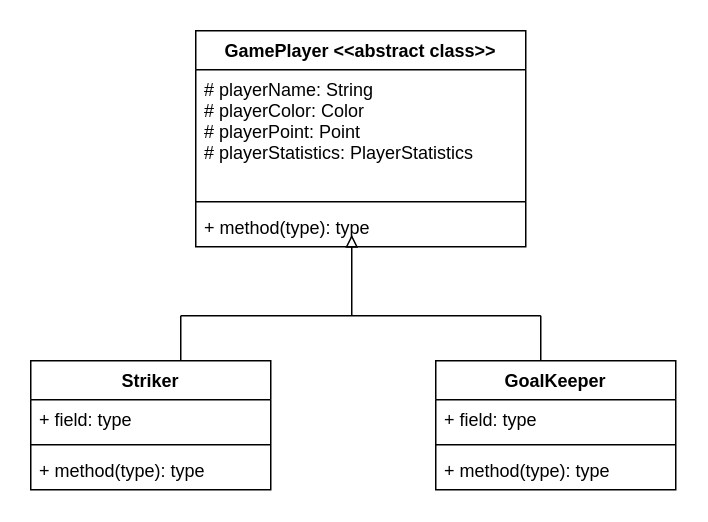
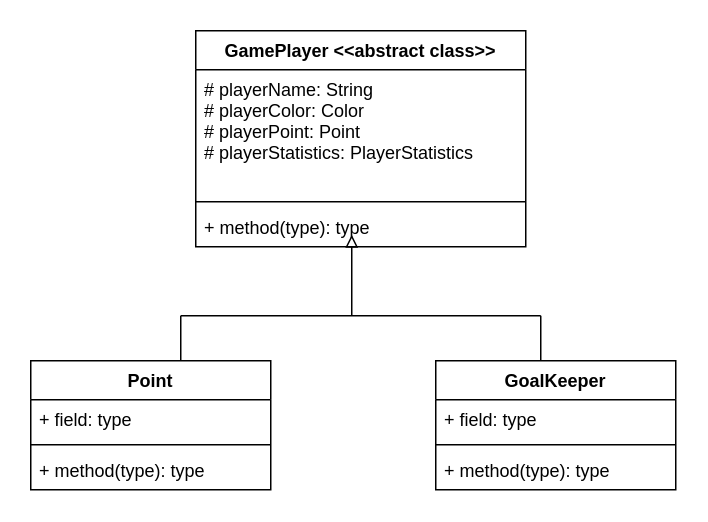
node "Striker": label "Striker" -> "Point"
